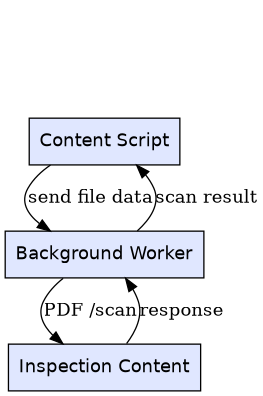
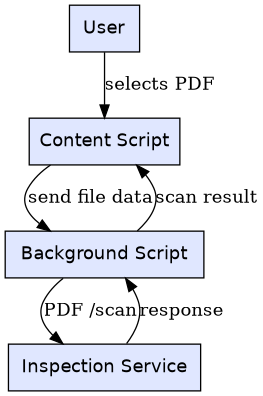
node "User": added
node "Background Worker": label "Background Worker" -> "Background Script"
node "Inspection Content": label "Inspection Content" -> "Inspection Service"
